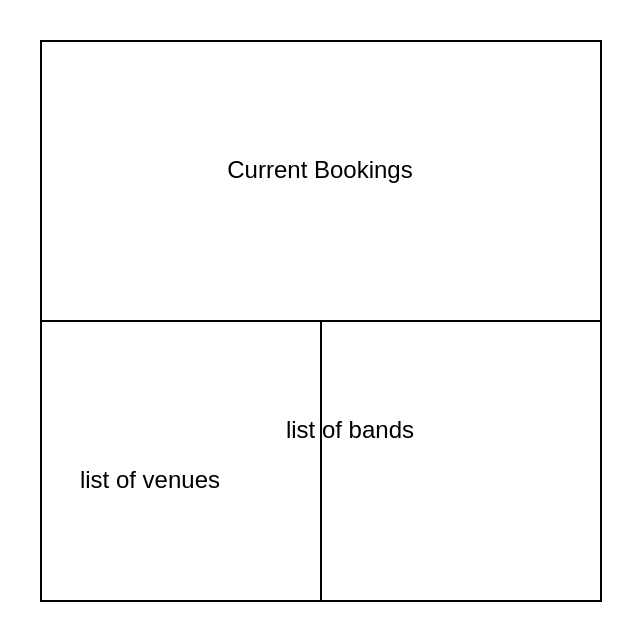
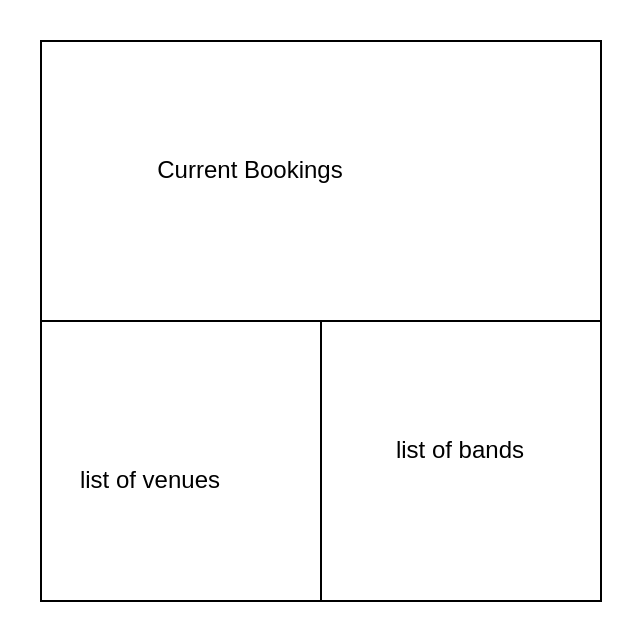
node "Current Bookings": moved (321, 171) -> (251, 171)
node "list of bands": moved (351, 431) -> (461, 451)
